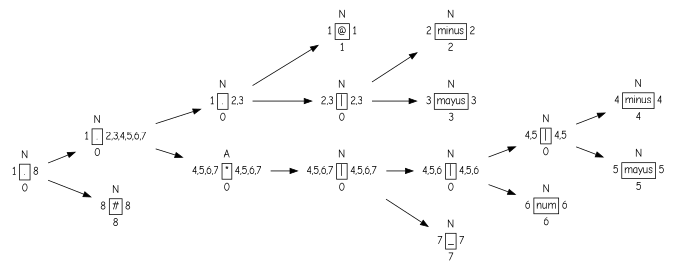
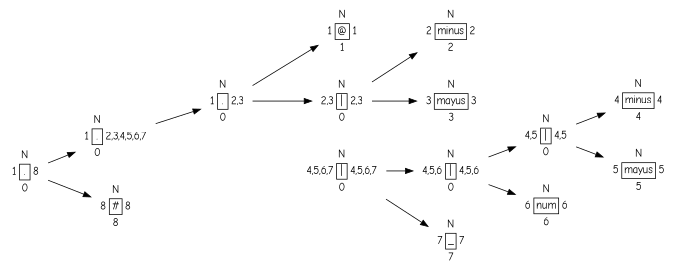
node "A": removed
